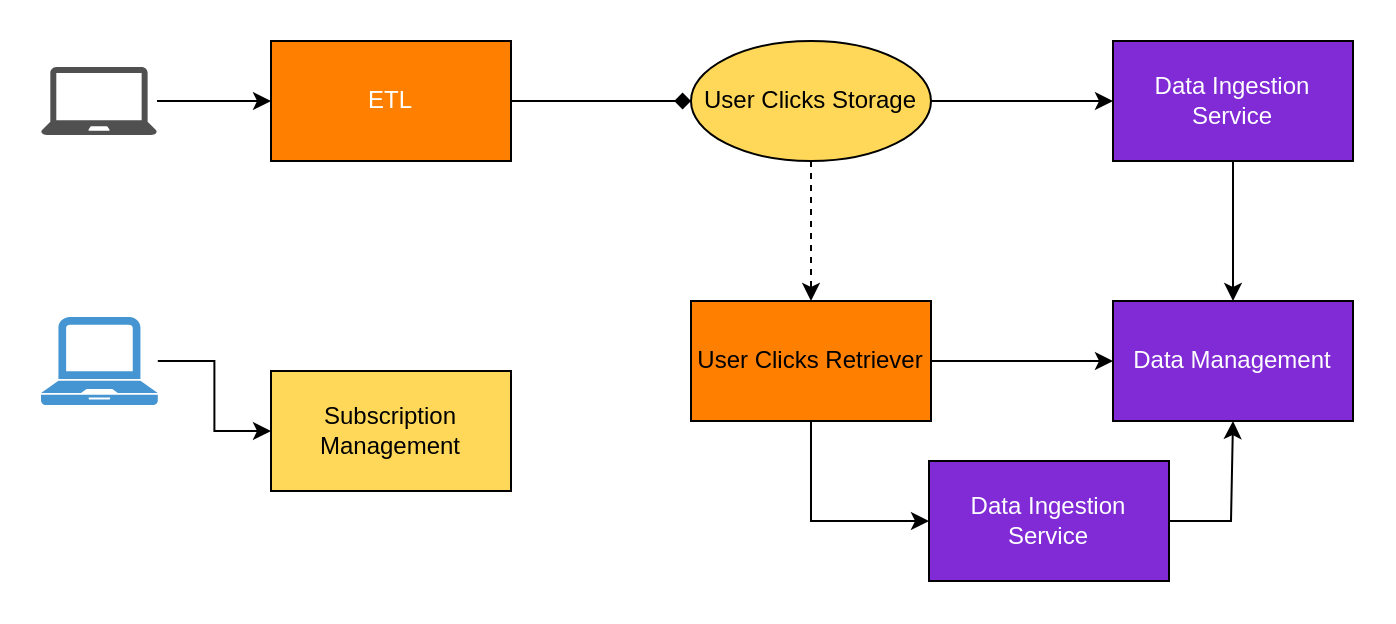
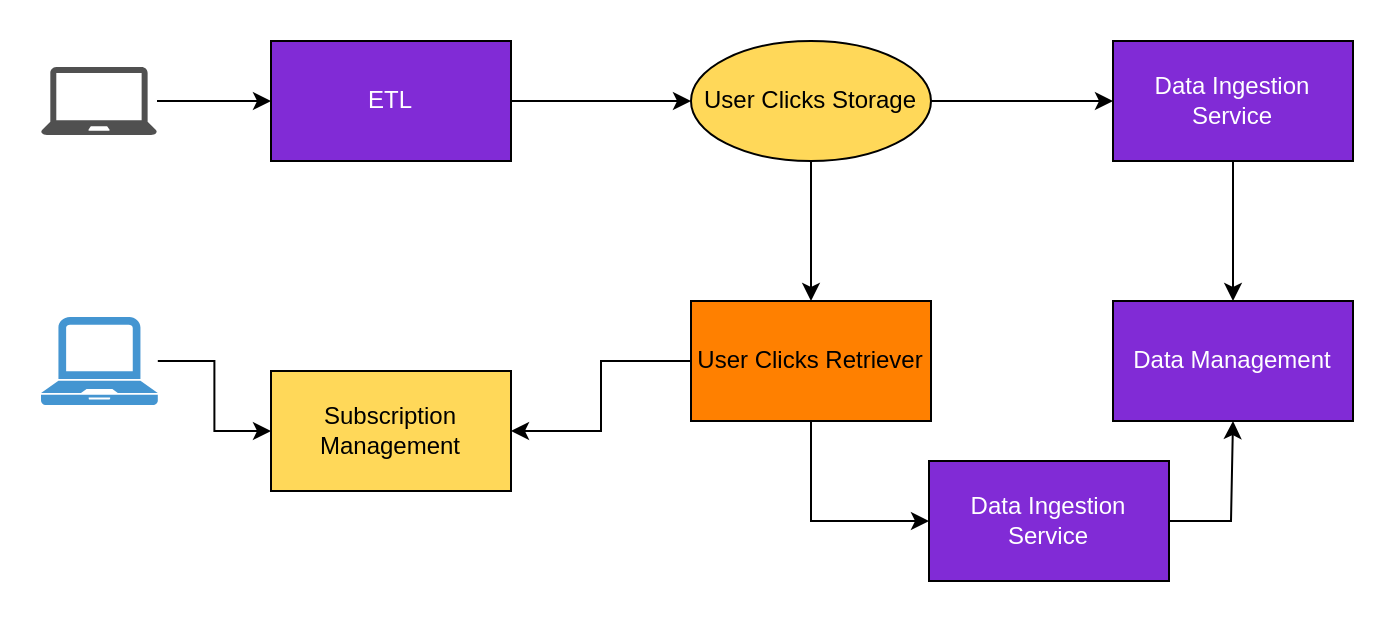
node "ETL": fillcolor #ff8000 -> #812bd6
edge "ETL" -> "User Clicks Storage": arrowhead diamond -> classic
edge "User Clicks Storage" -> "User Clicks Retriever": style dashed -> solid
edge "User Clicks Retriever" -> "Data Management": now "User Clicks Retriever" -> "Subscription Management"
